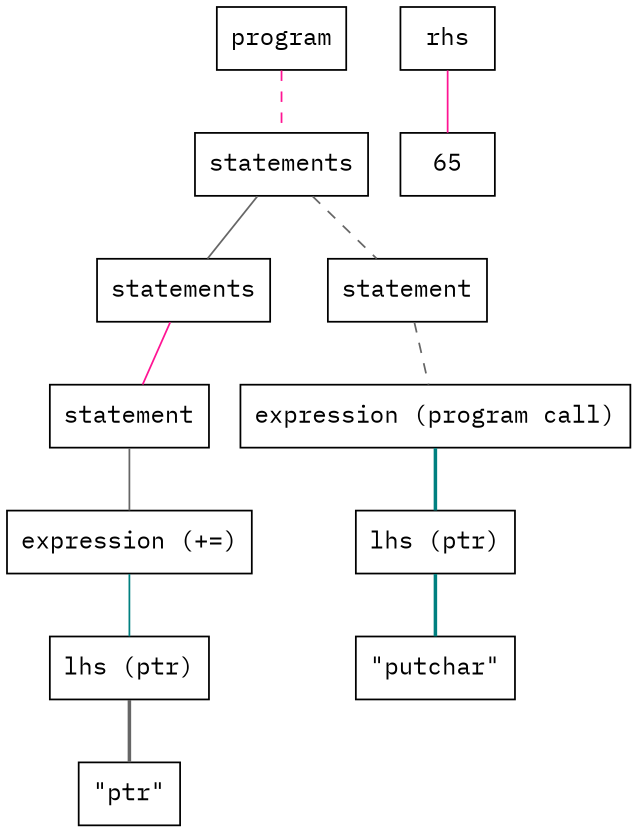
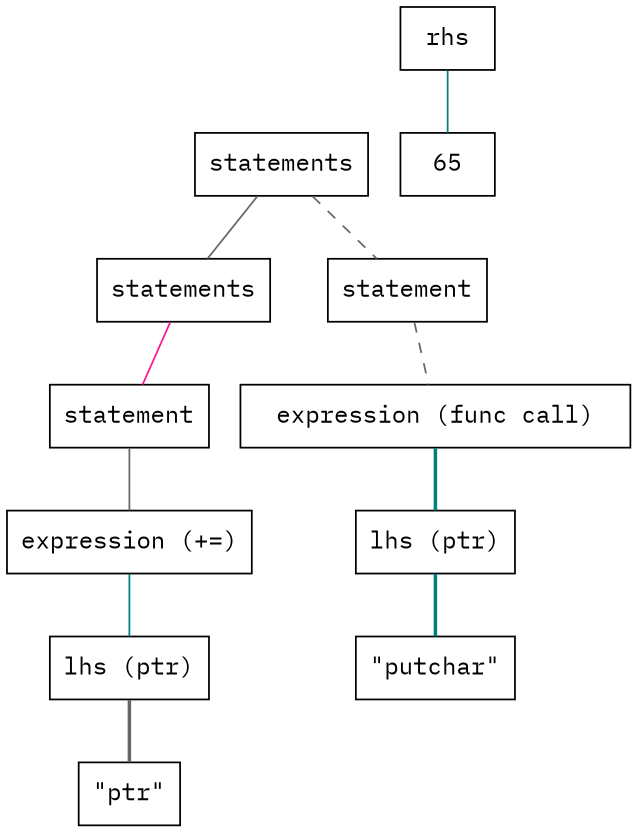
node "program": removed
edge "rhs" -- "65": color deeppink -> teal
node "expression (program call)": label "expression (program call)" -> "expression (func call)"
